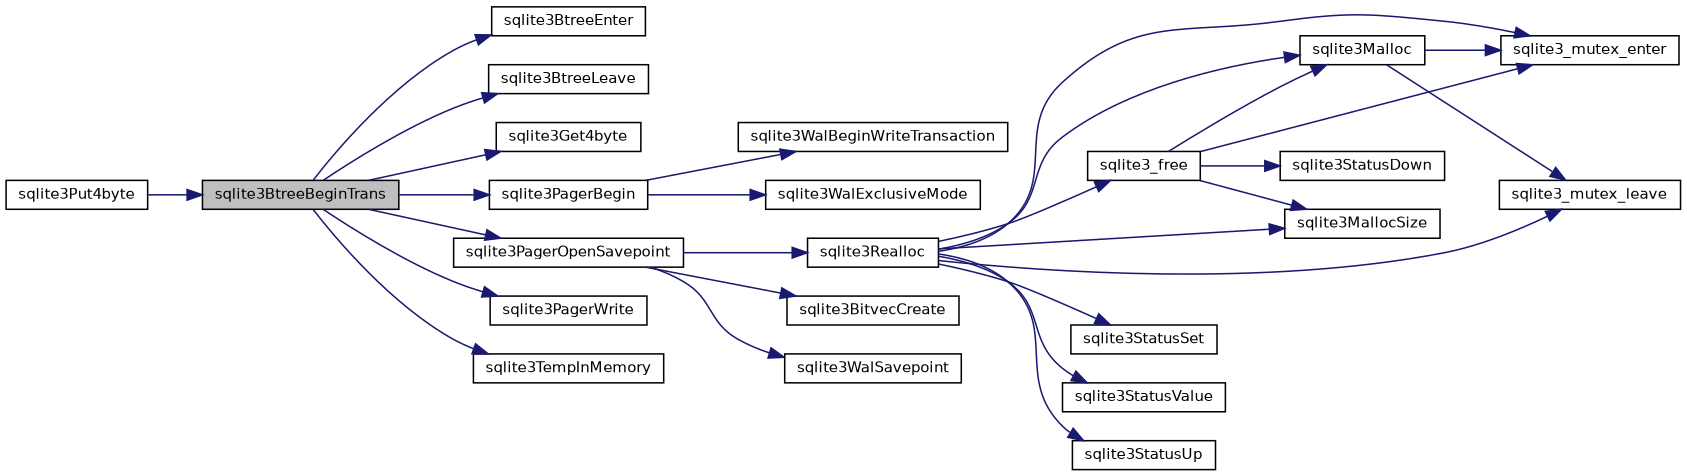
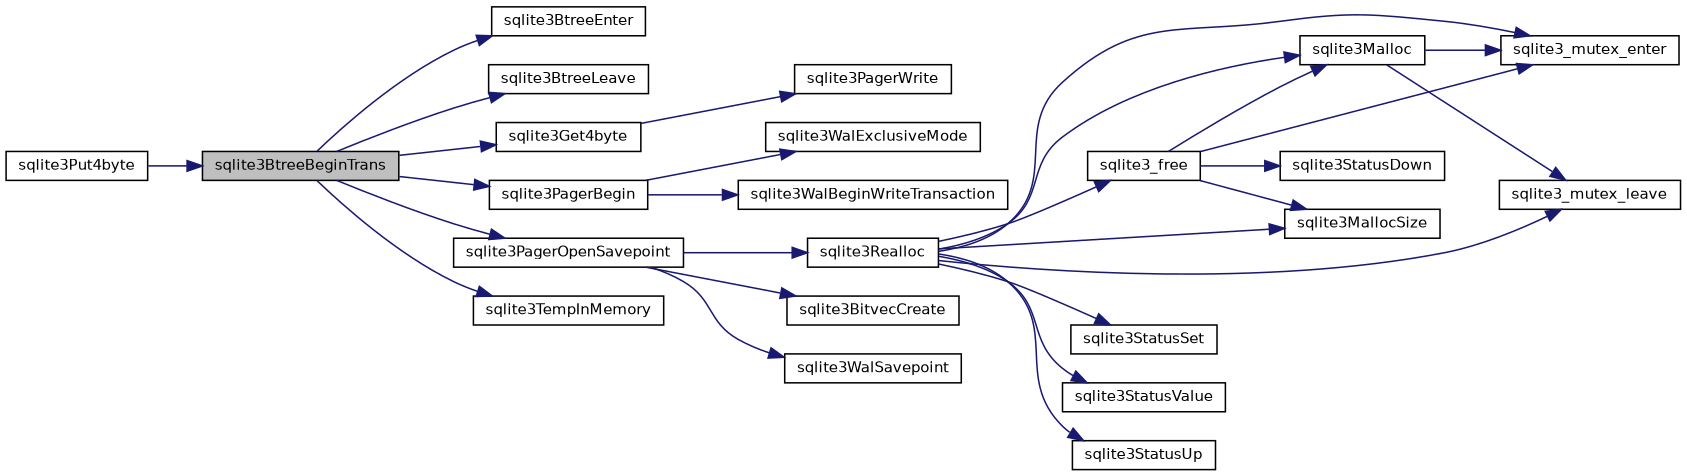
edge "sqlite3BtreeBeginTrans" -> "sqlite3PagerWrite": now "sqlite3Get4byte" -> "sqlite3PagerWrite"
